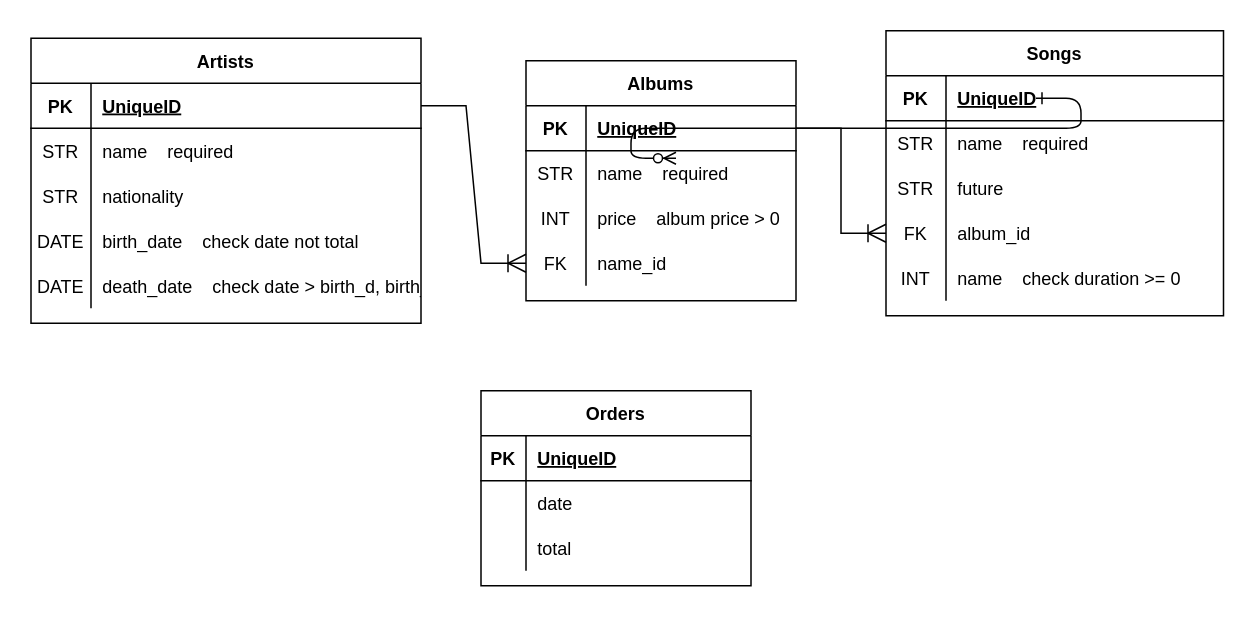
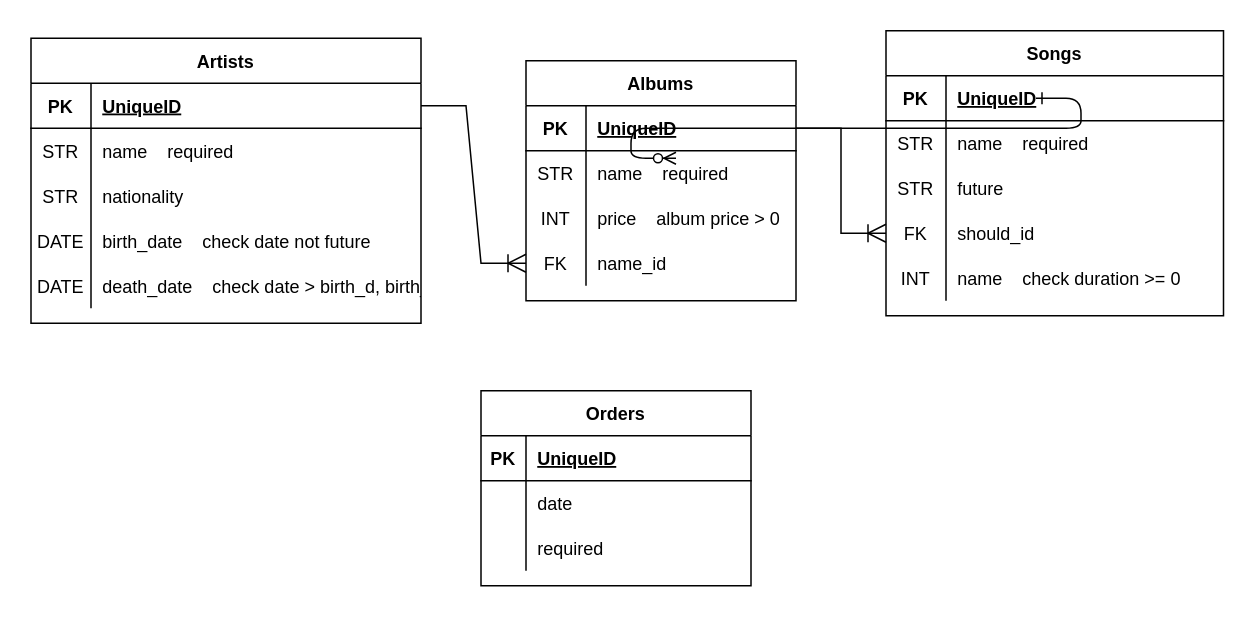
node "album_id": label "album_id" -> "should_id"
node "birth_date check date not total": label "birth_date check date not total" -> "birth_date check date not future"
node "total": label "total" -> "required"
